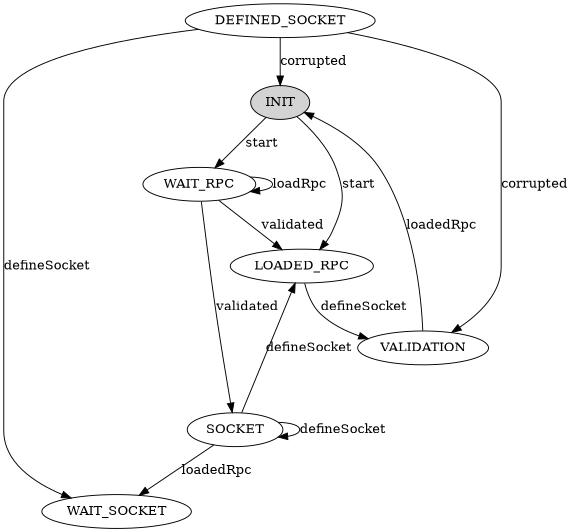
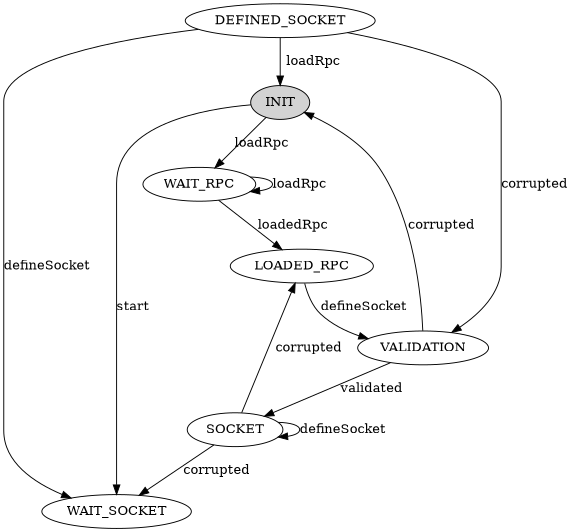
edge "DEFINED_SOCKET" -> "INIT": label "corrupted" -> "loadRpc"
edge "INIT" -> "WAIT_RPC": label "start" -> "loadRpc"
edge "INIT" -> "LOADED_RPC": now "INIT" -> "WAIT_SOCKET"
edge "WAIT_RPC" -> "LOADED_RPC": label "validated" -> "loadedRpc"
edge "VALIDATION" -> "INIT": label "loadedRpc" -> "corrupted"
edge "WAIT_RPC" -> "SOCKET": now "VALIDATION" -> "SOCKET"
edge "SOCKET" -> "LOADED_RPC": label "defineSocket" -> "corrupted"
edge "SOCKET" -> "WAIT_SOCKET": label "loadedRpc" -> "corrupted"
